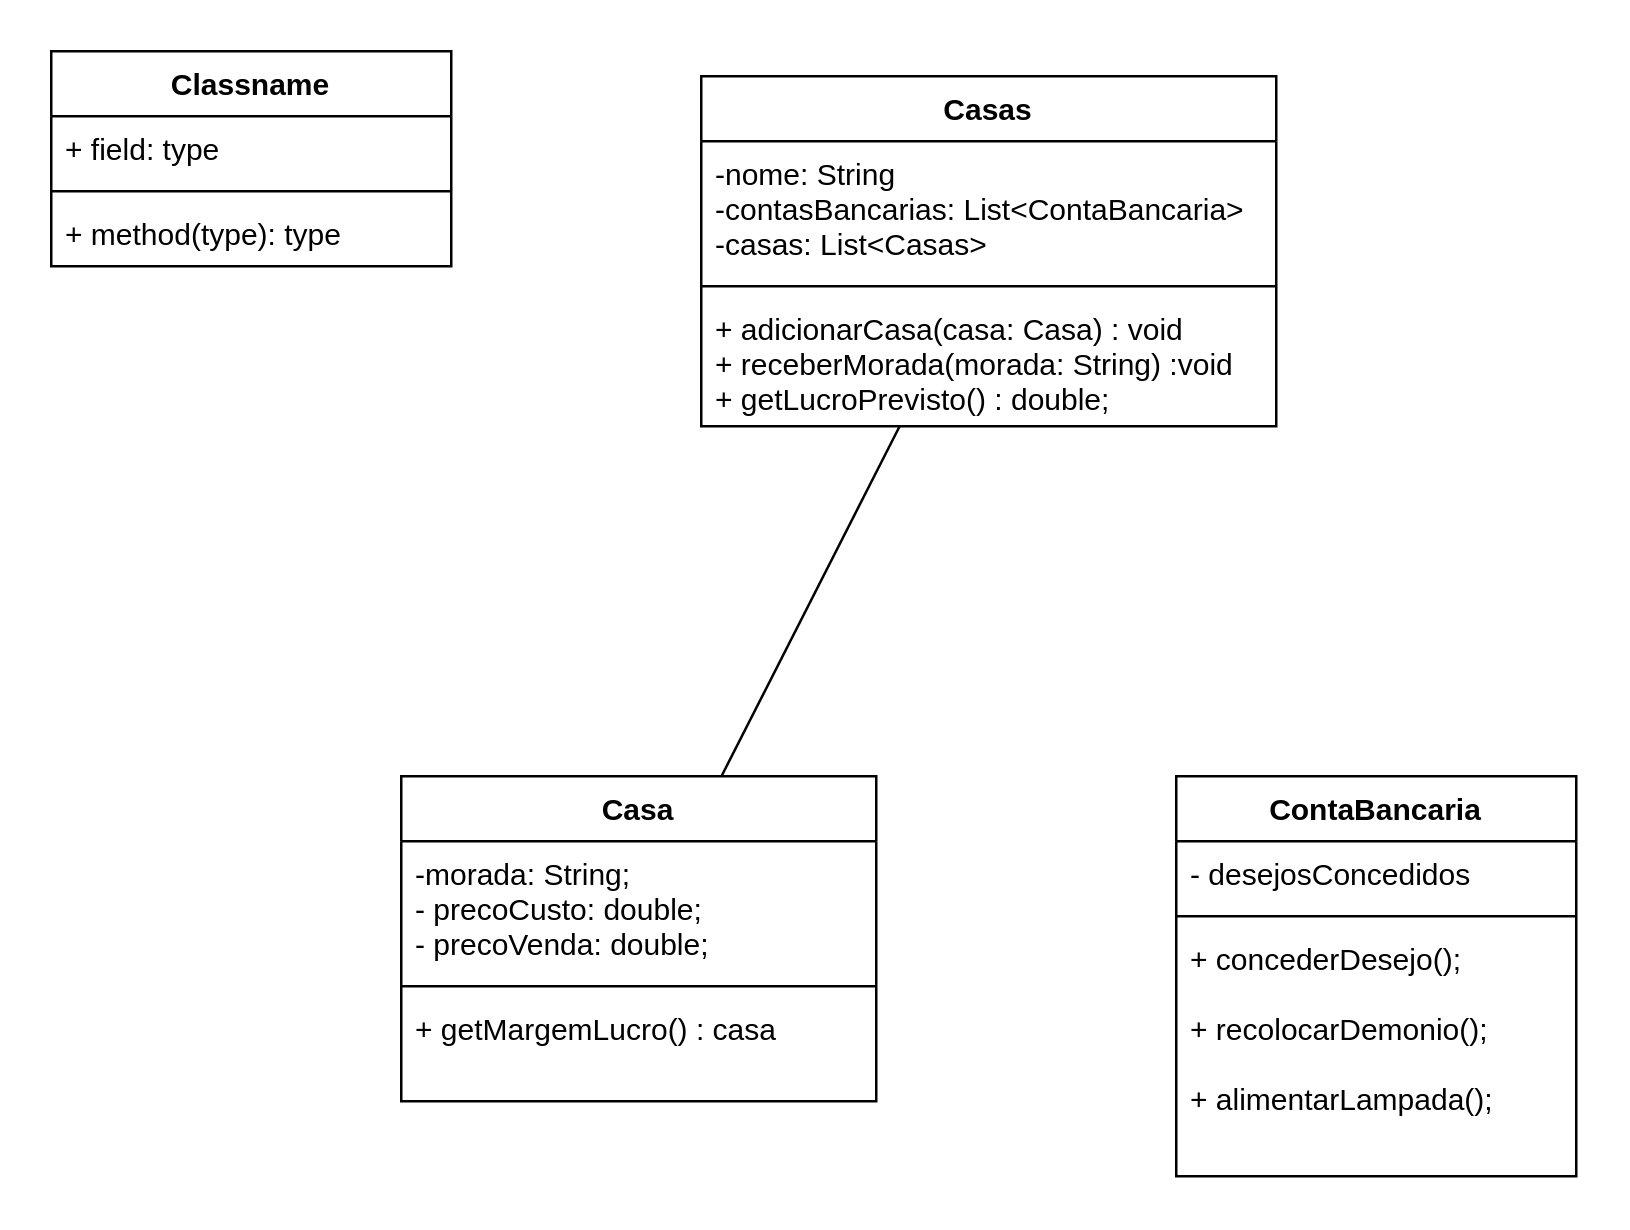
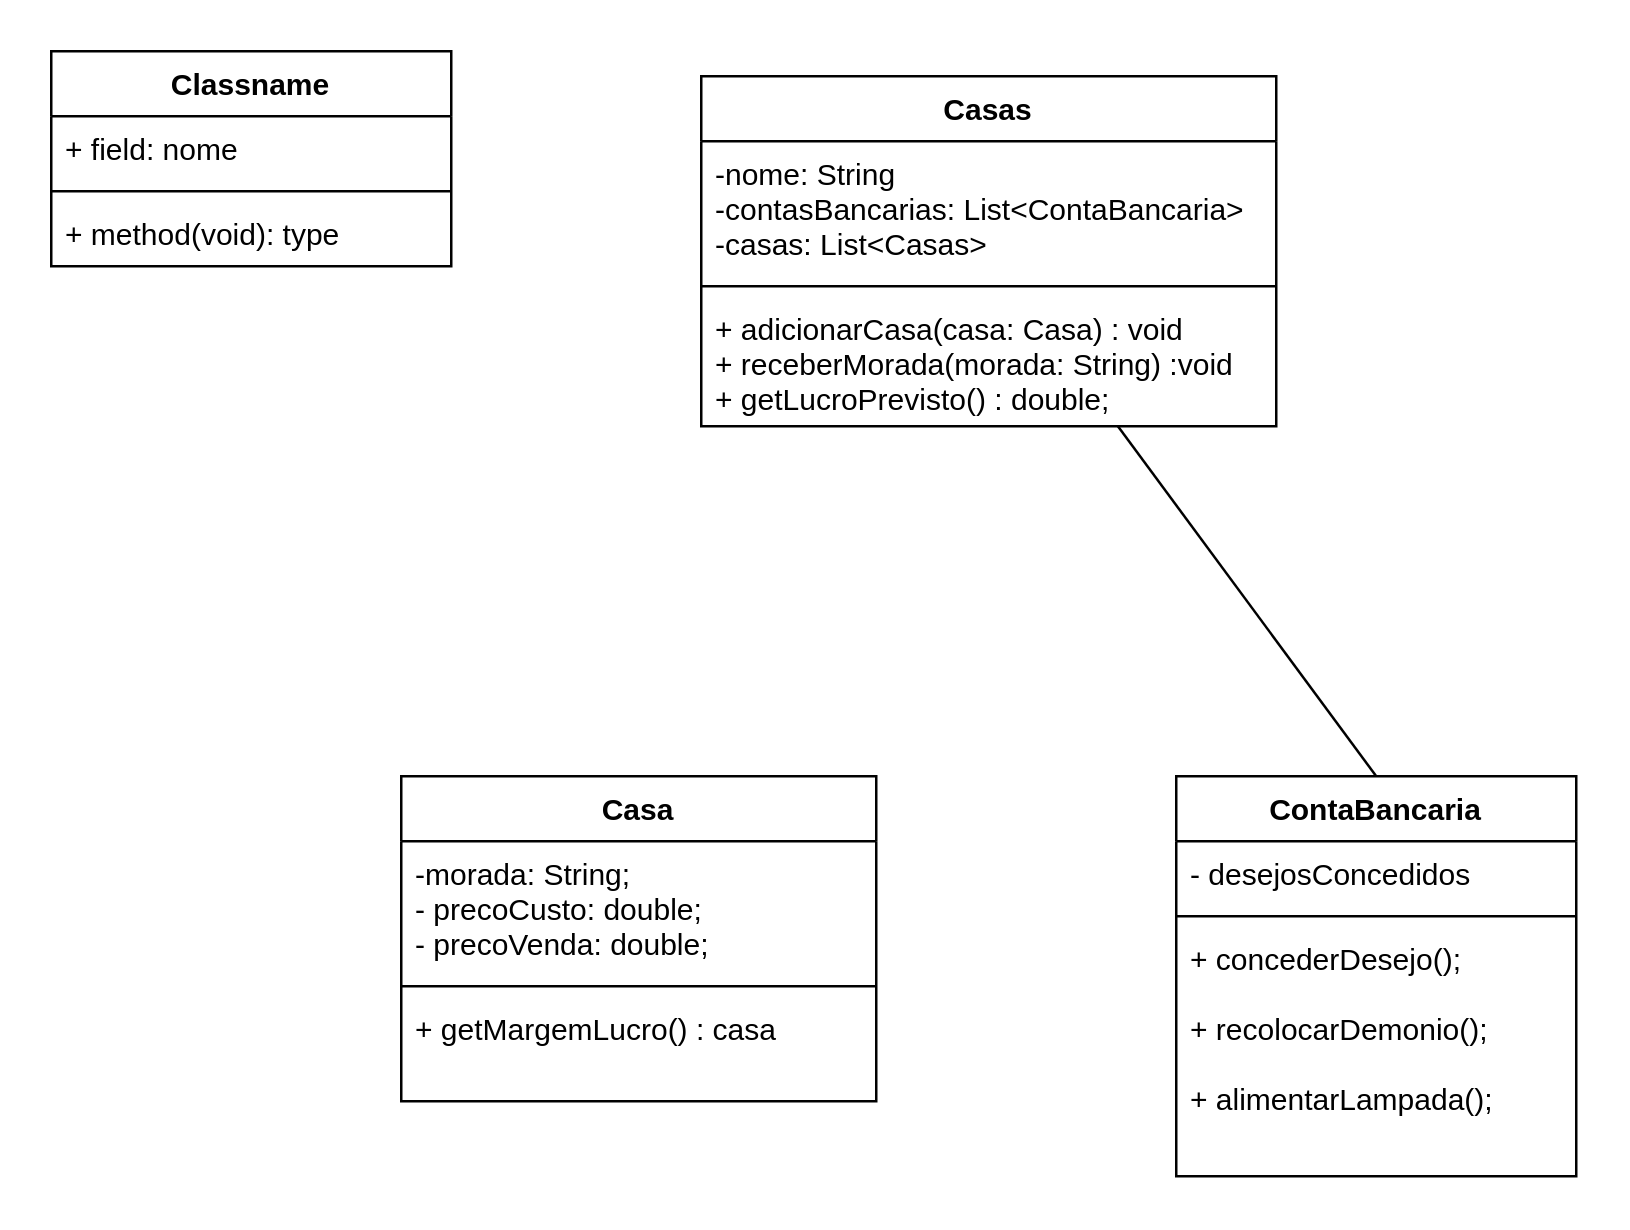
node "+ field: type": label "+ field: type" -> "+ field: nome"
node "+ method(type): type": label "+ method(type): type" -> "+ method(void): type"
edge "Casas" -- "Casa": removed
edge "Casas" -- "ContaBancaria": added
